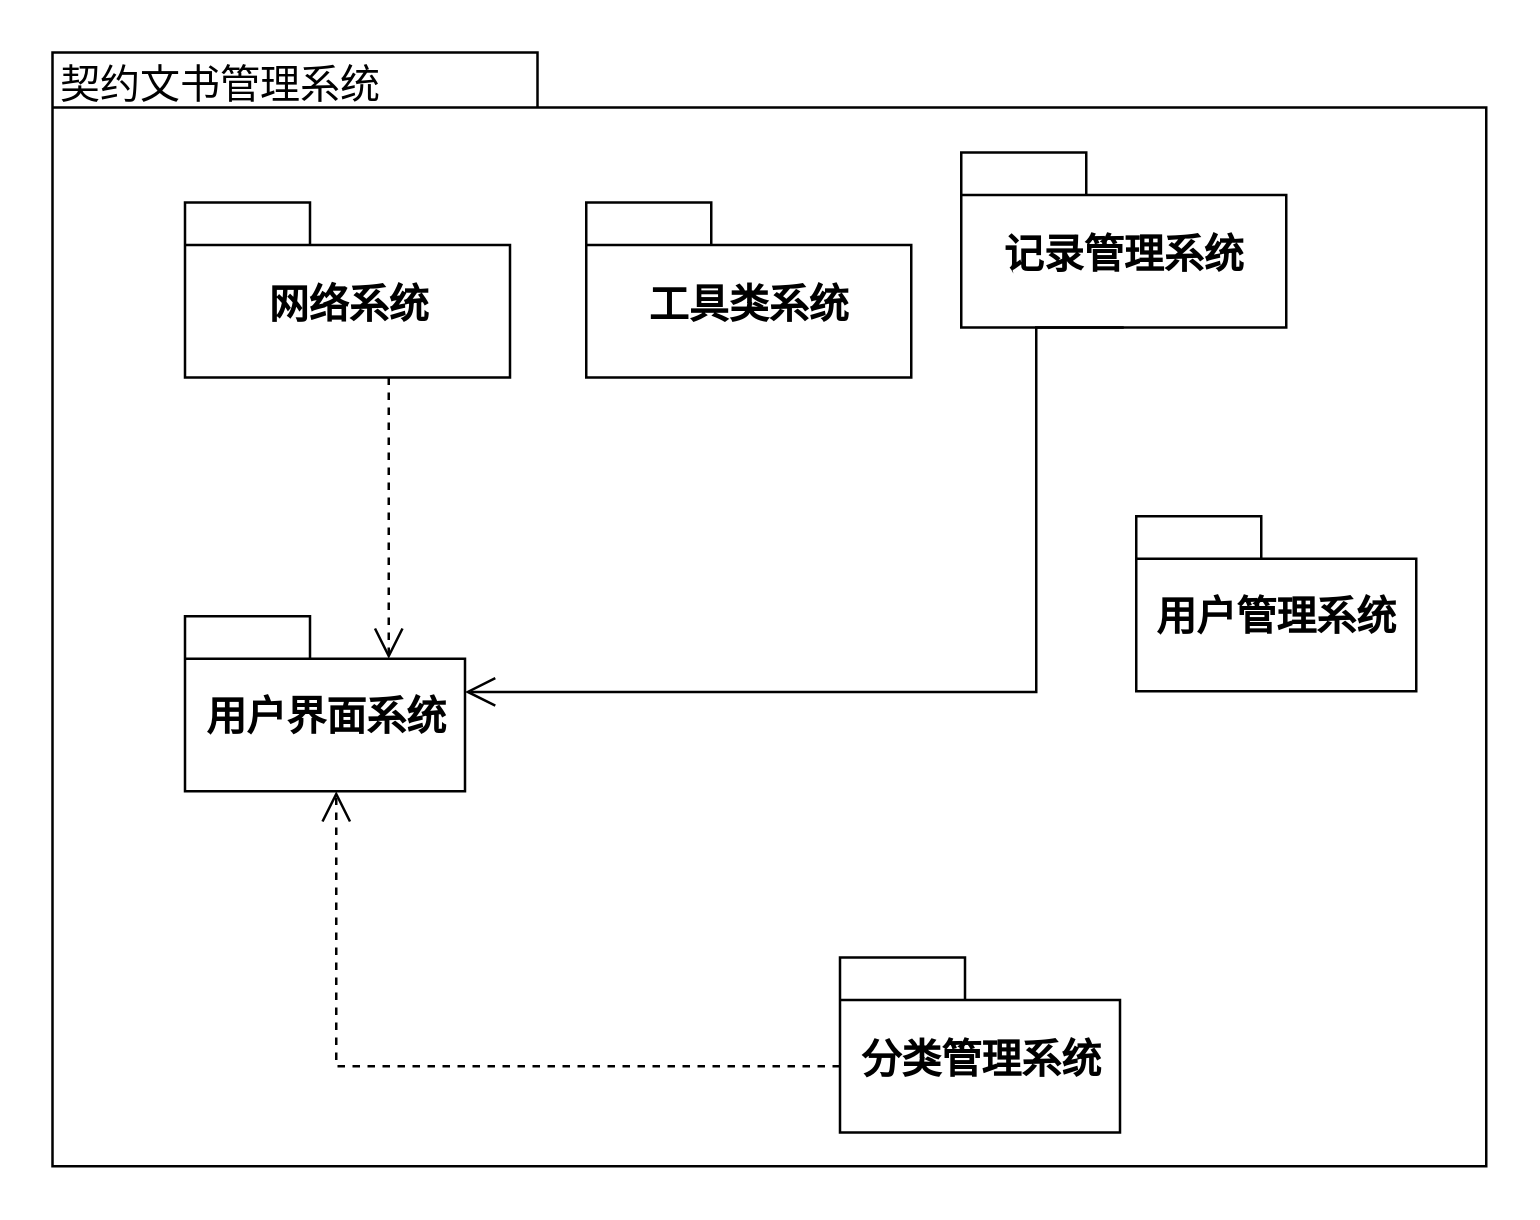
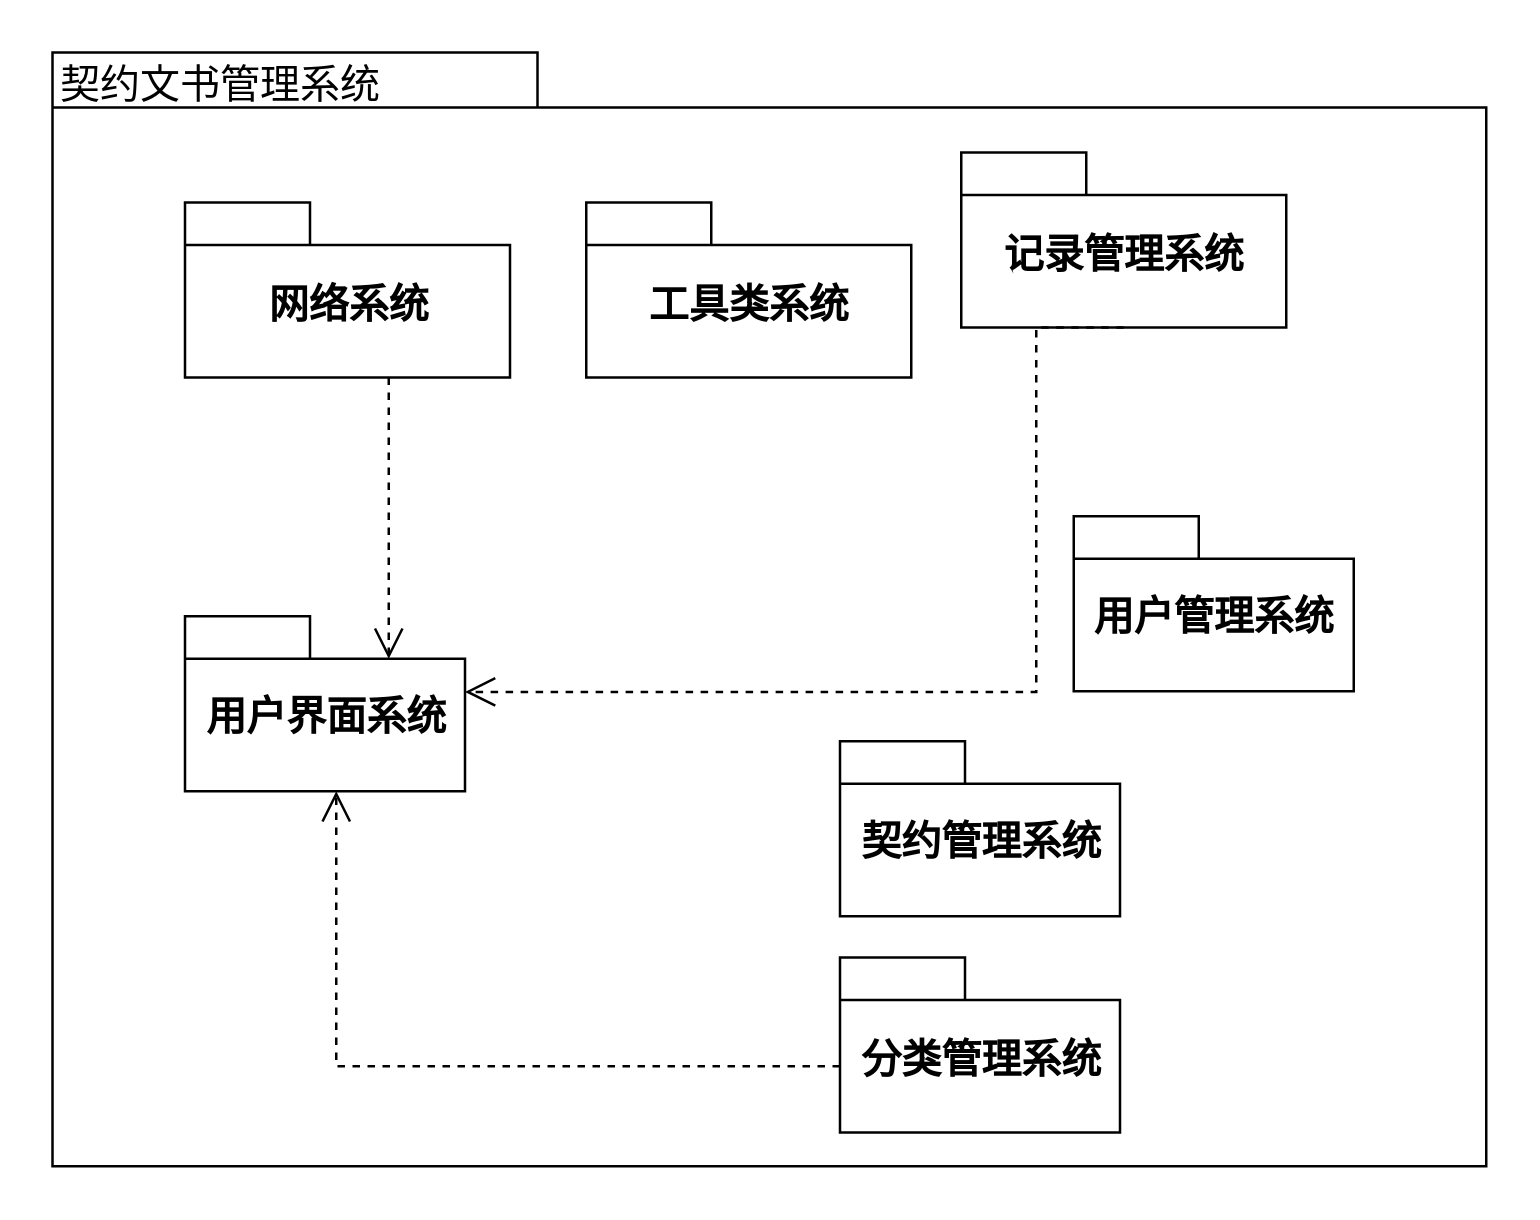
node "用户管理系统": moved (1276, 604) -> (1214, 604)
edge "记录管理系统" -> "用户界面系统": style solid -> dashed
node "契约管理系统": added
